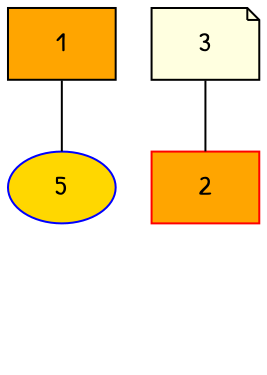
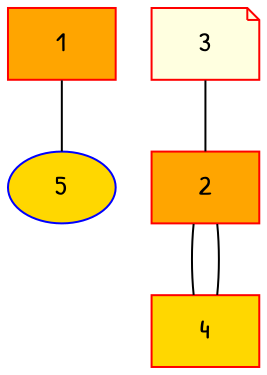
node "1": color black -> red
node "3": color black -> red
node "4": added
